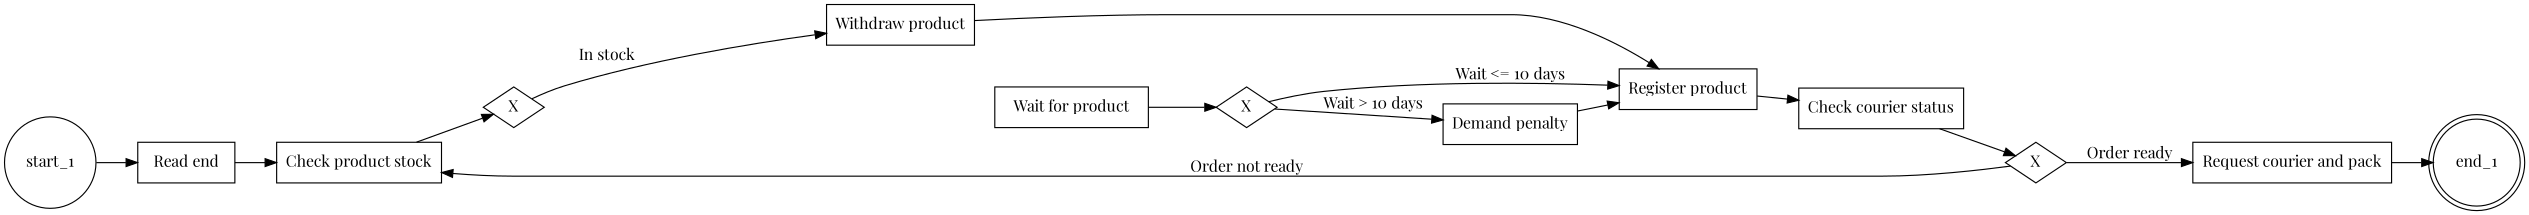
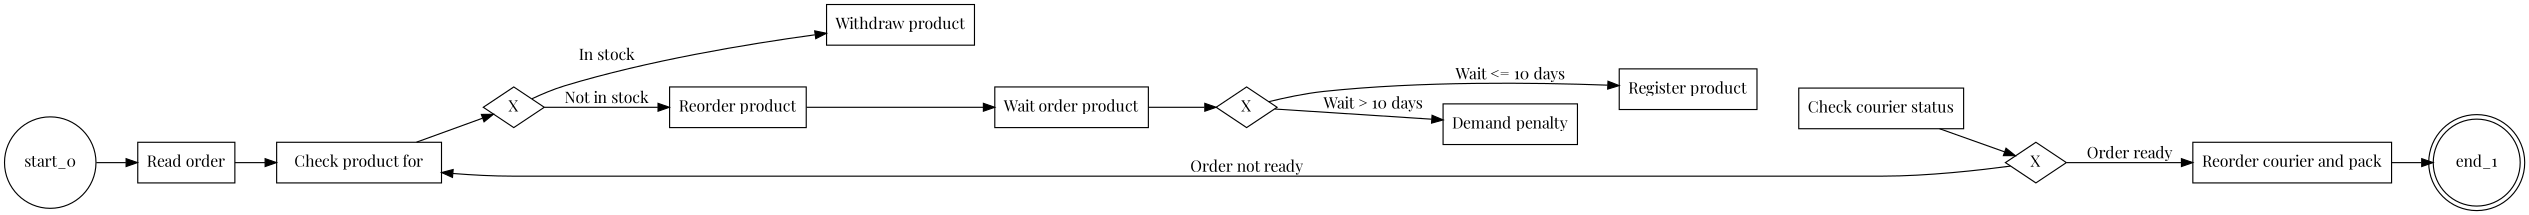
edge "Withdraw product" -> "Register product": removed
edge "Register product" -> "Check courier status": removed
node "Reorder product": added
node "Wait for product": label "Wait for product" -> "Wait order product"
edge "Demand penalty" -> "Register product": removed
node "start_1": label "start_1" -> "start_0"
node "Read end": label "Read end" -> "Read order"
node "Check product stock": label "Check product stock" -> "Check product for"
node "Request courier and pack": label "Request courier and pack" -> "Reorder courier and pack"
